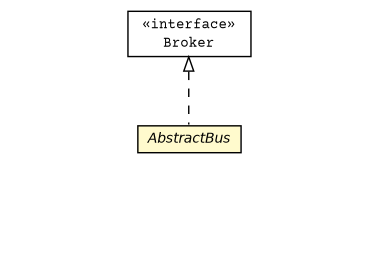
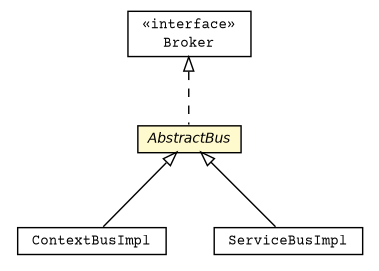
node "ContextBusImpl": added
node "ServiceBusImpl": added
